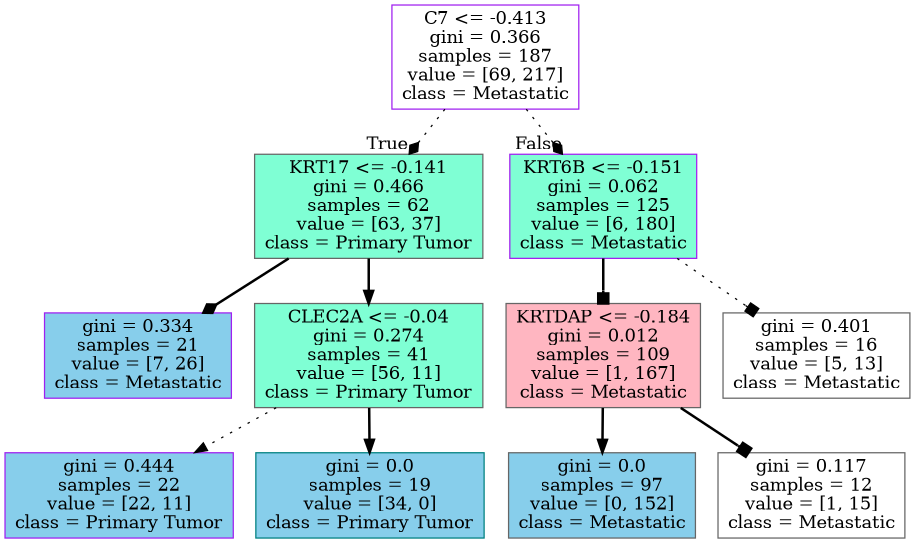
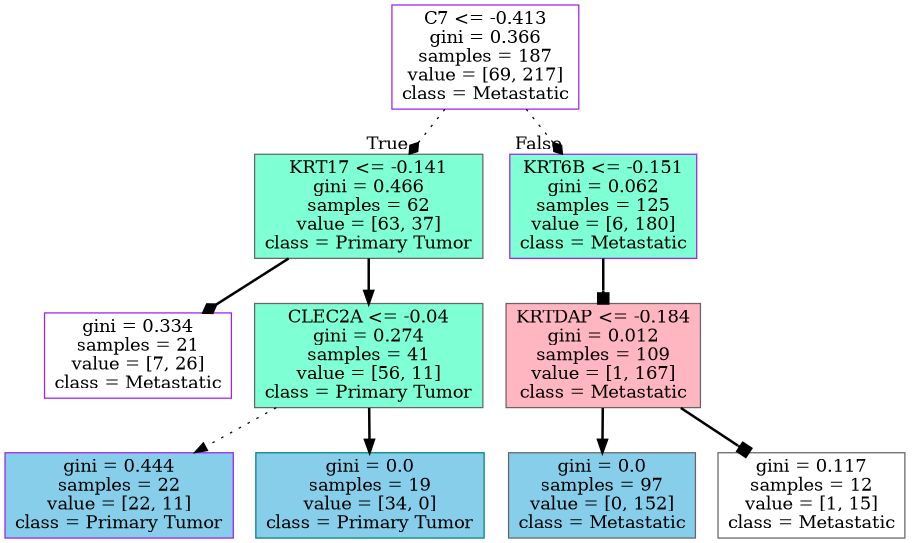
node "gini = 0.334 samples = 21 value = [7, 26] class = Metastatic": fillcolor skyblue -> white
node "gini = 0.401 samples = 16 value = [5, 13] class = Metastatic": removed
